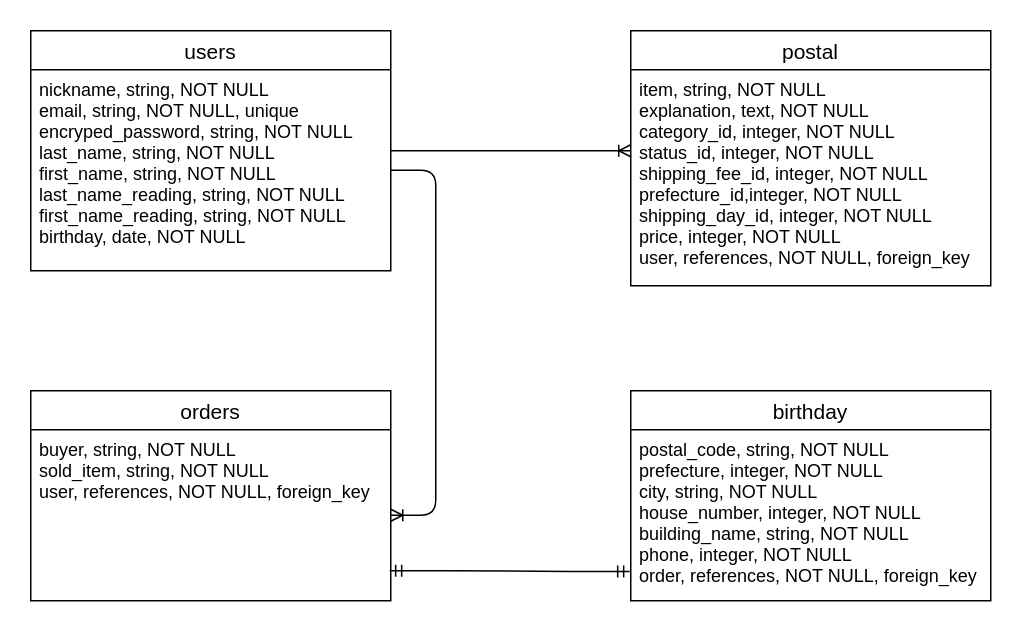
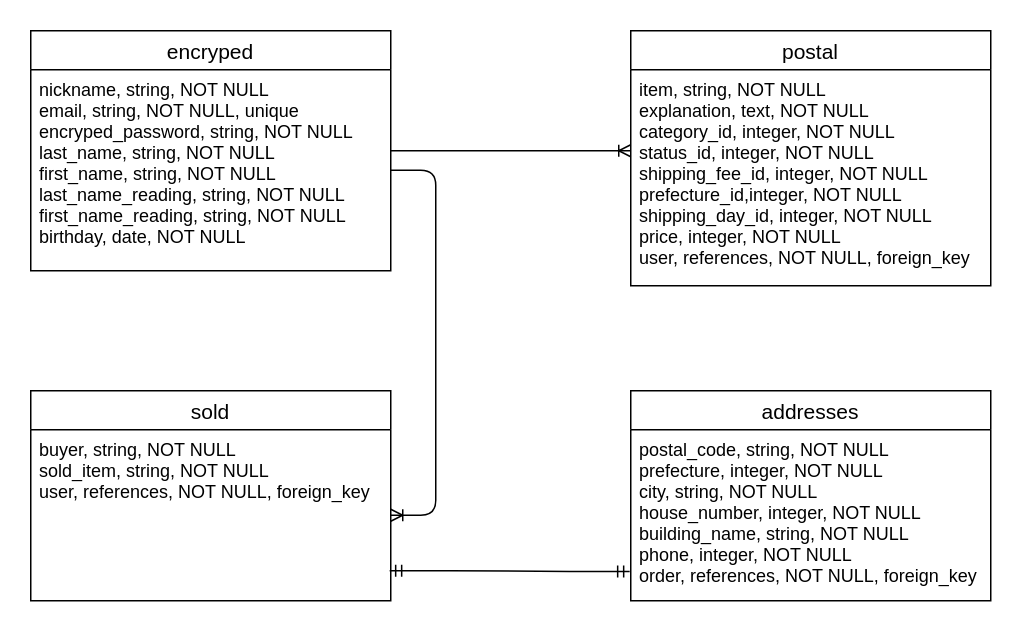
node "users": label "users" -> "encryped"
node "orders": label "orders" -> "sold"
node "birthday": label "birthday" -> "addresses"
